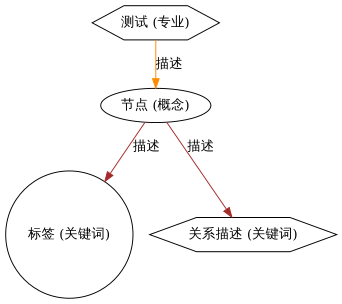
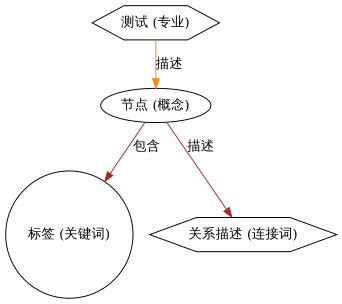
edge "节点 (概念)" -> "标签 (关键词)": label "描述" -> "包含"
node "关系描述 (关键词)": label "关系描述 (关键词)" -> "关系描述 (连接词)"
